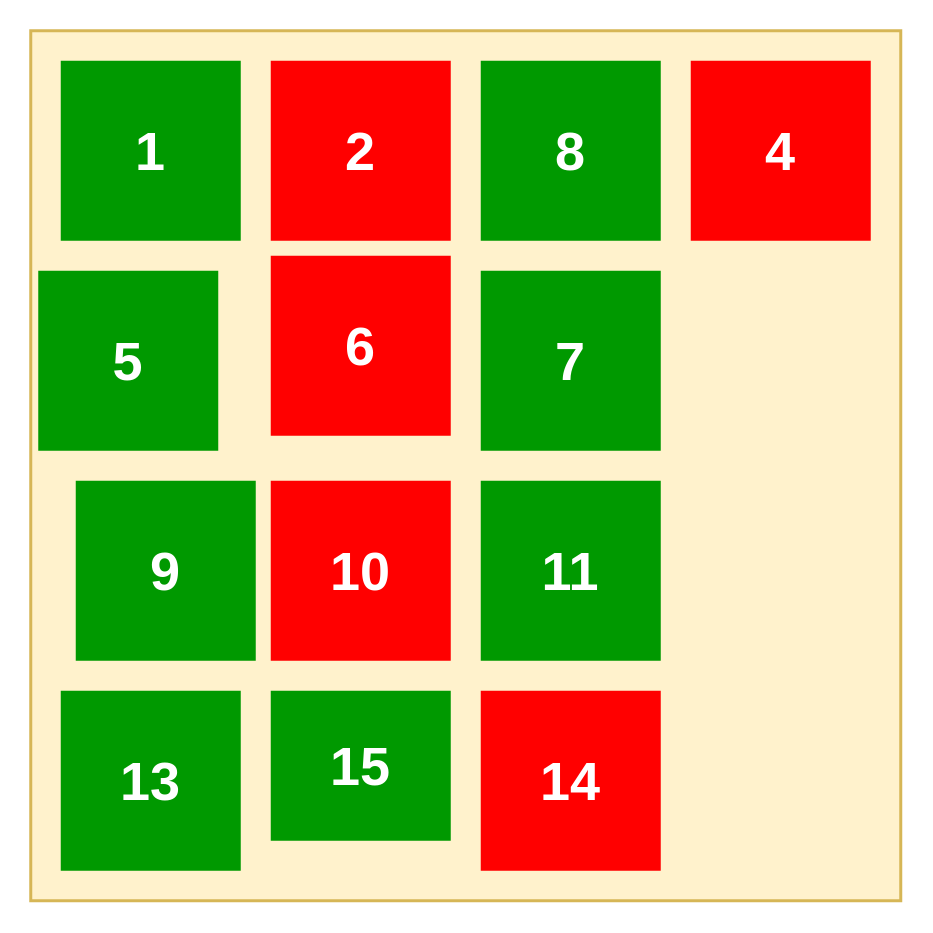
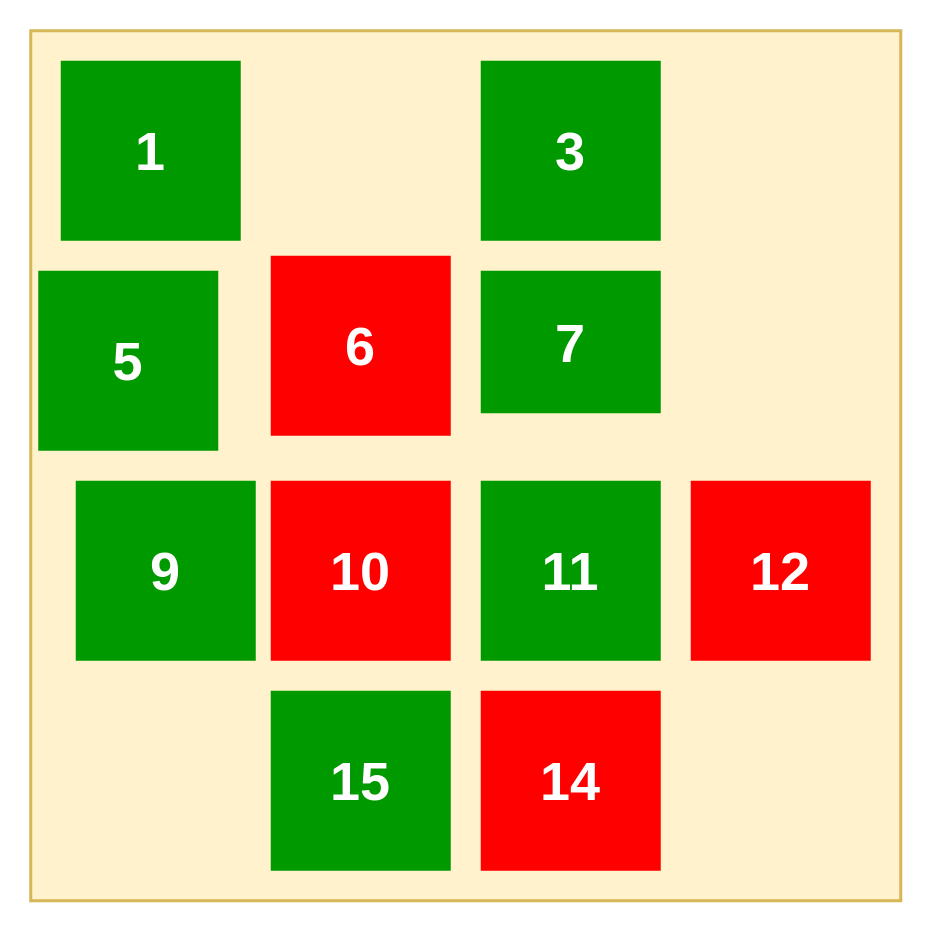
node "2": removed
node "8": label "8" -> "3"
node "4": removed
node "7": size 180x180 -> 180x143
node "12": added
node "15": size 180x150 -> 180x180
node "13": removed
